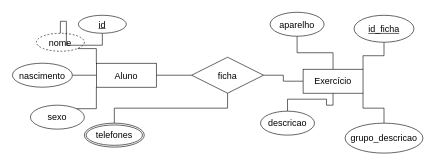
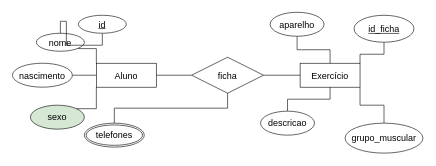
node "nome": style dashed -> solid
node "Exercício": moved (333, 81) -> (330, 75)
node "sexo": fillcolor #ffffff -> #d5e8d4
node "grupo_descricao": label "grupo_descricao" -> "grupo_muscular"
